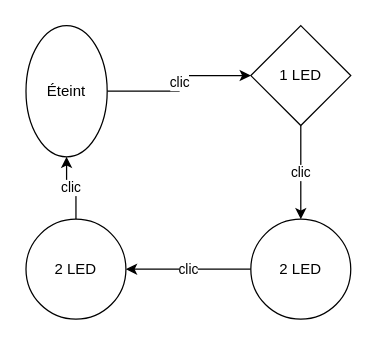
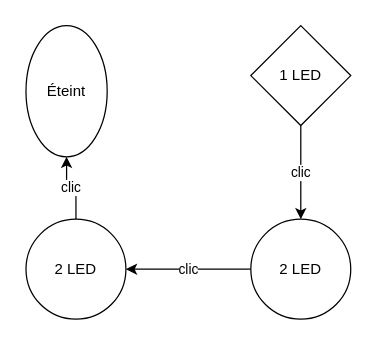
edge "Éteint" -> "1 LED": removed, label "clic"
